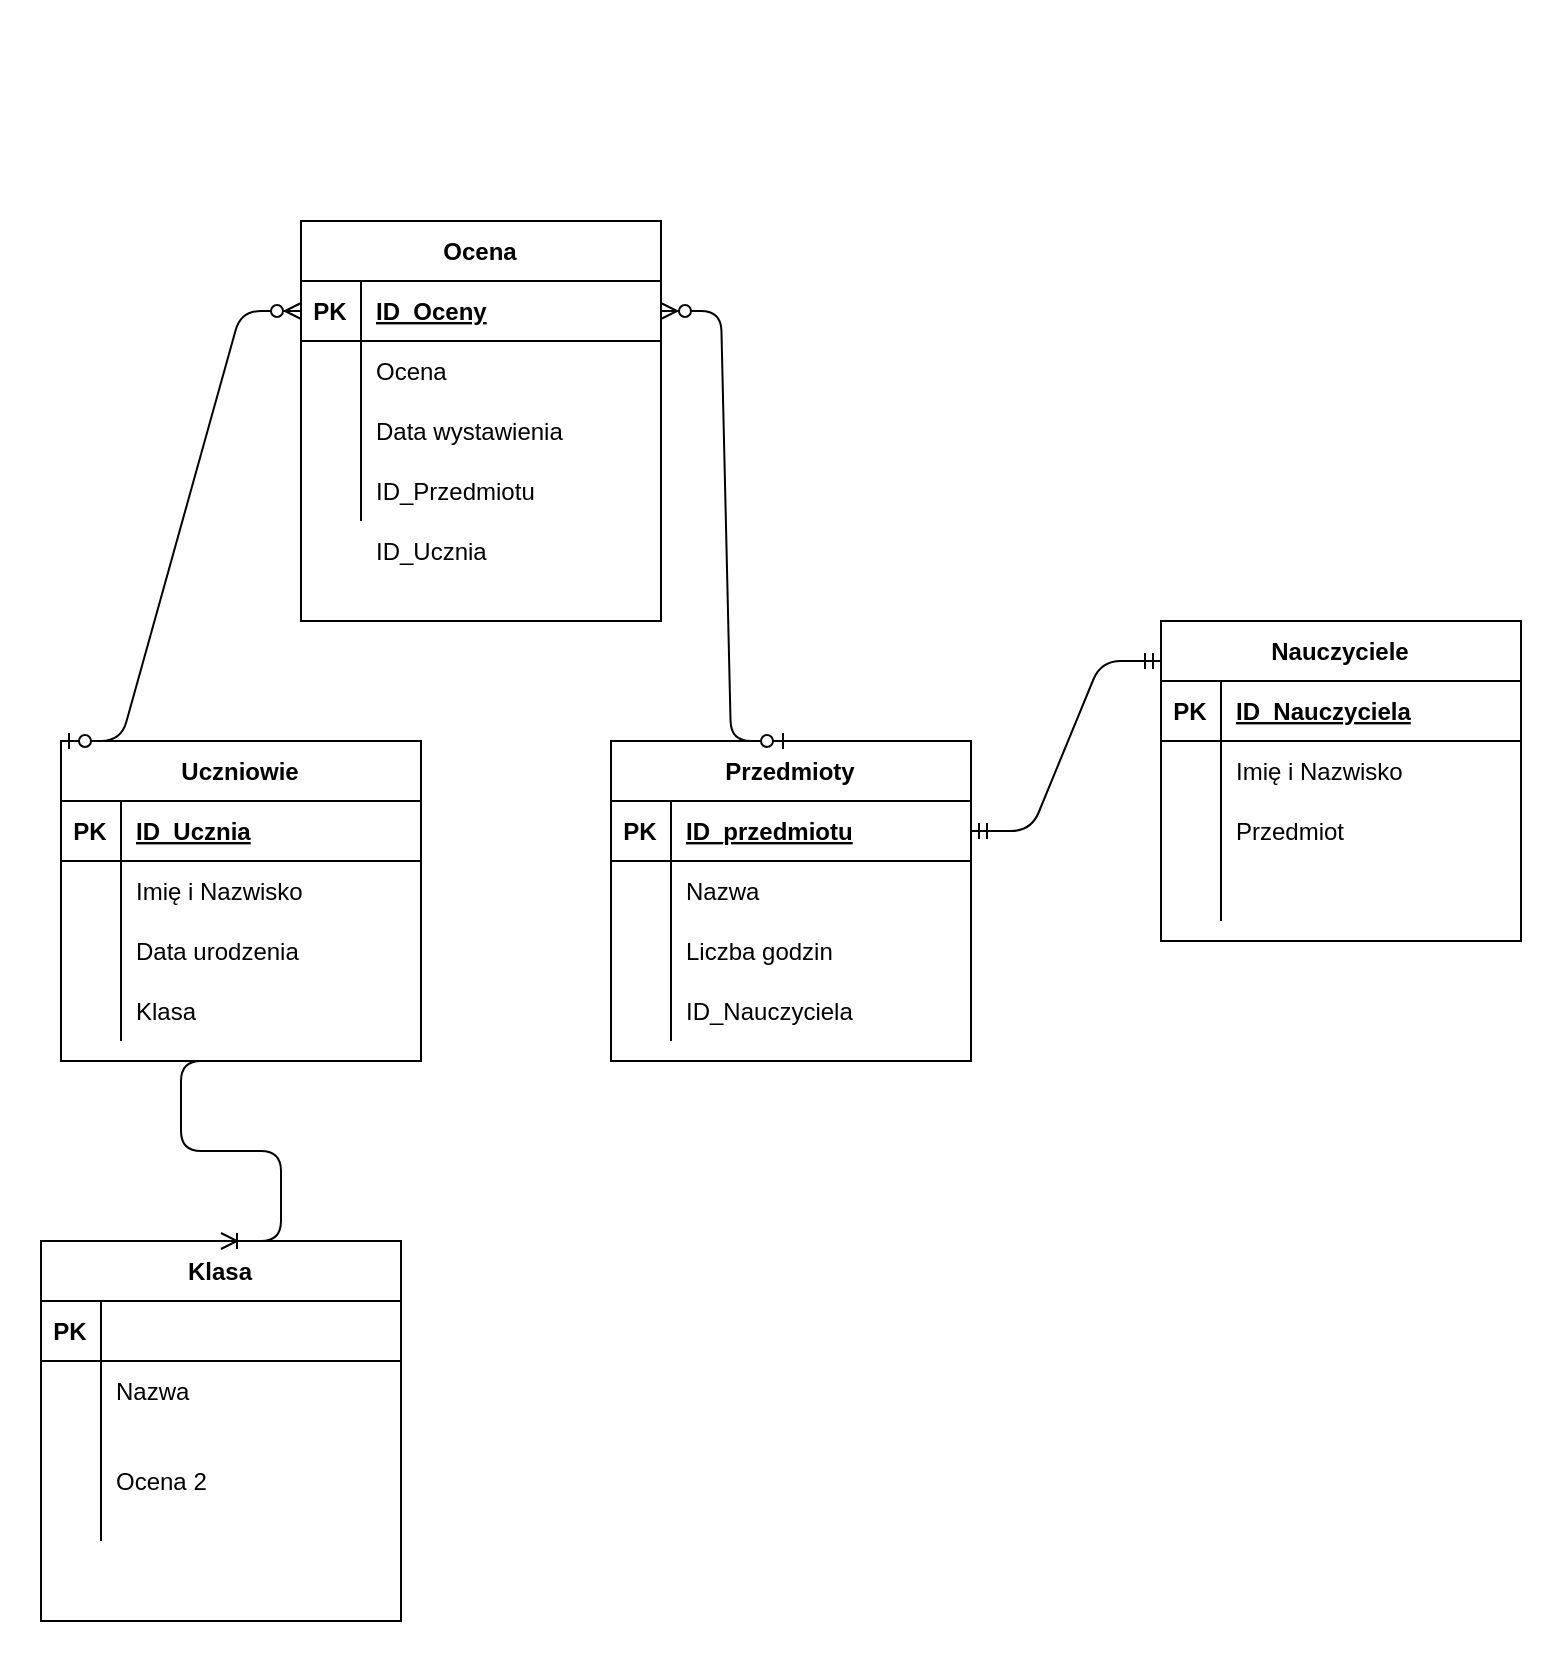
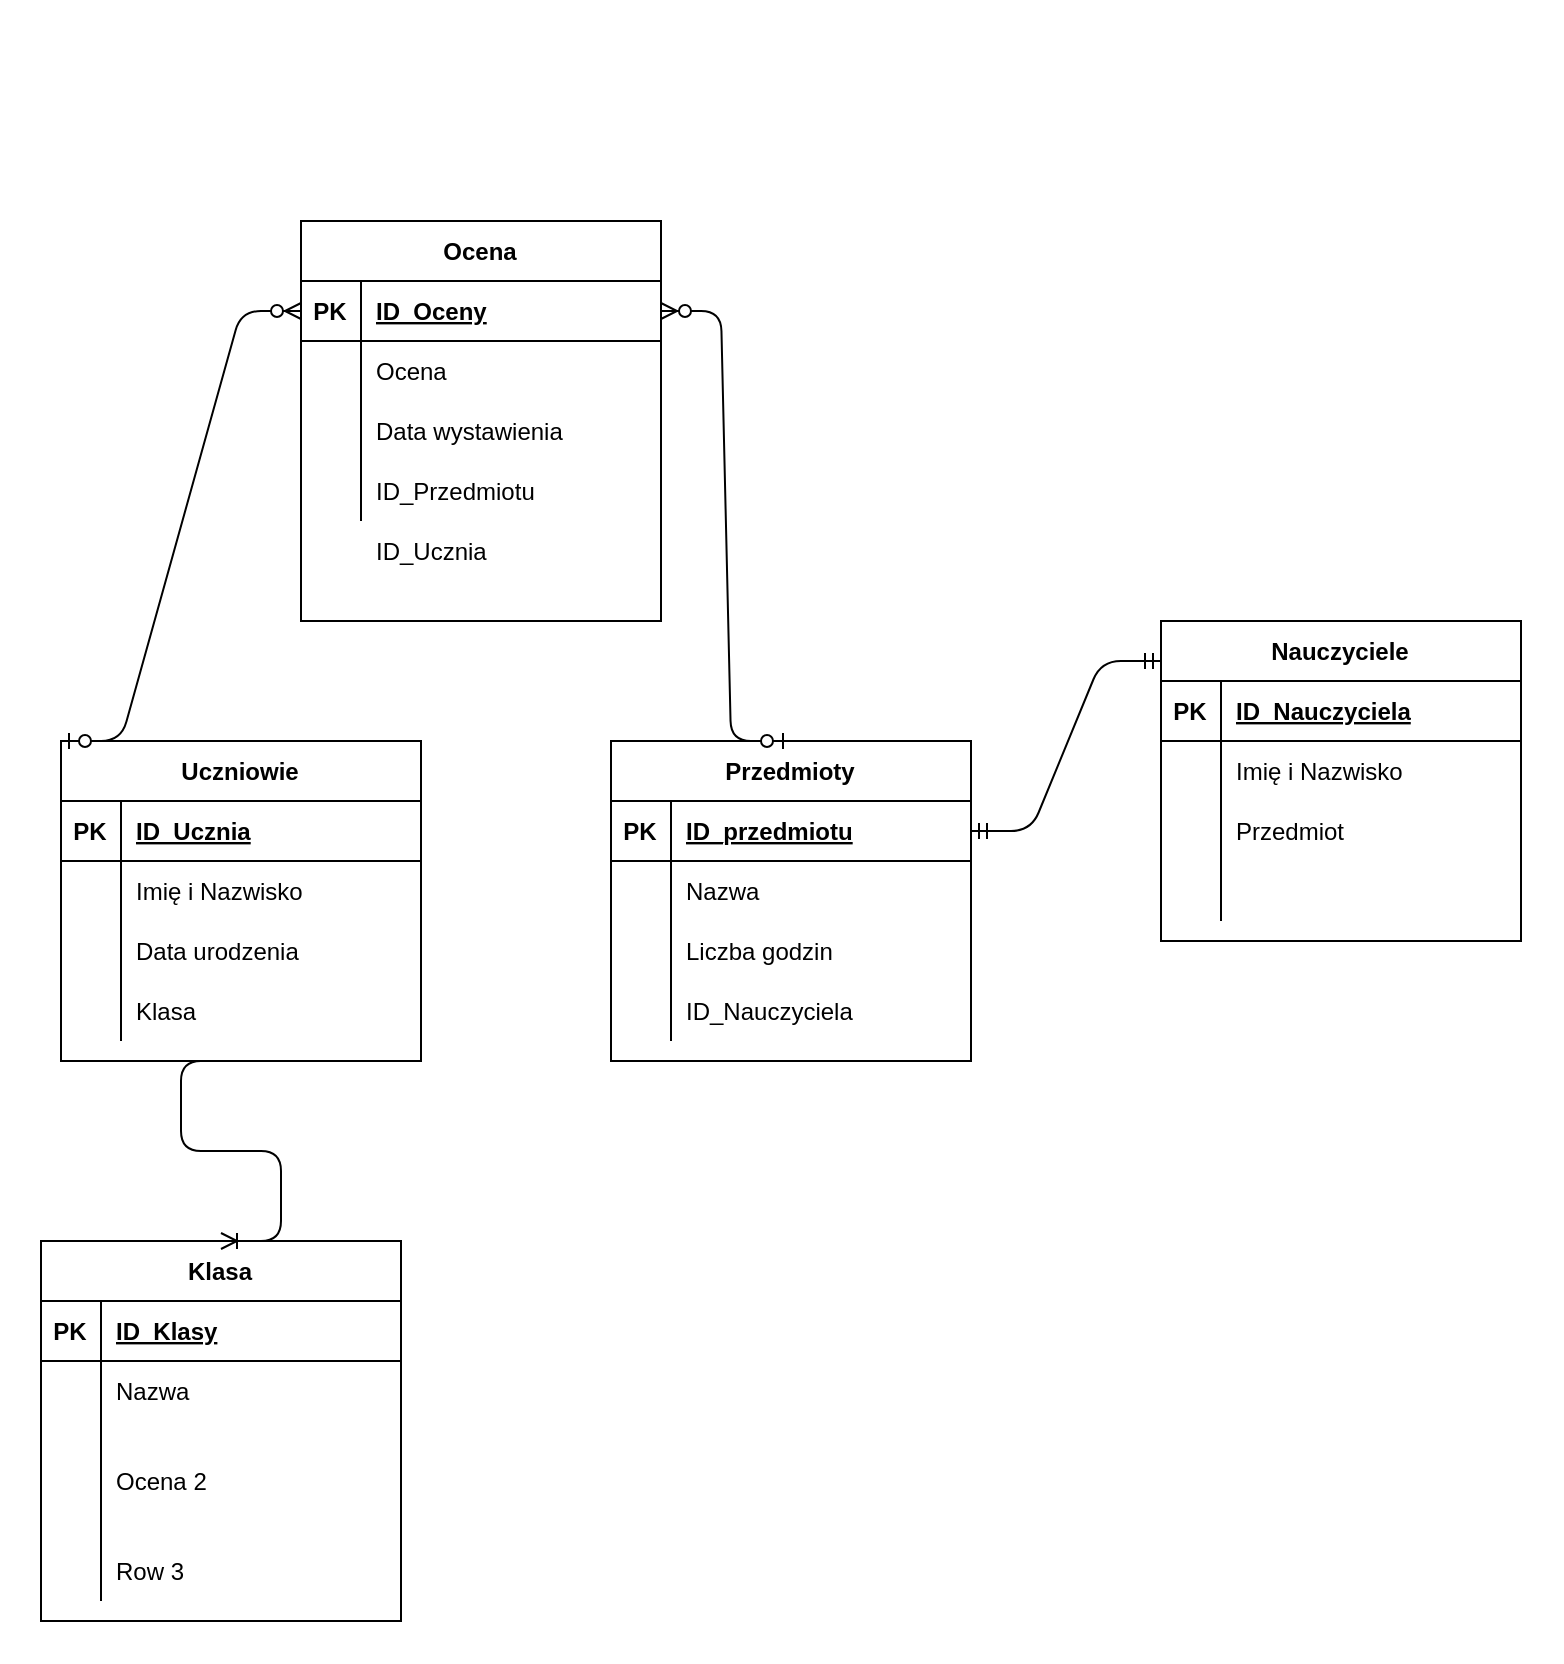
node "ID_Klasy": added
node "Row 3": added
